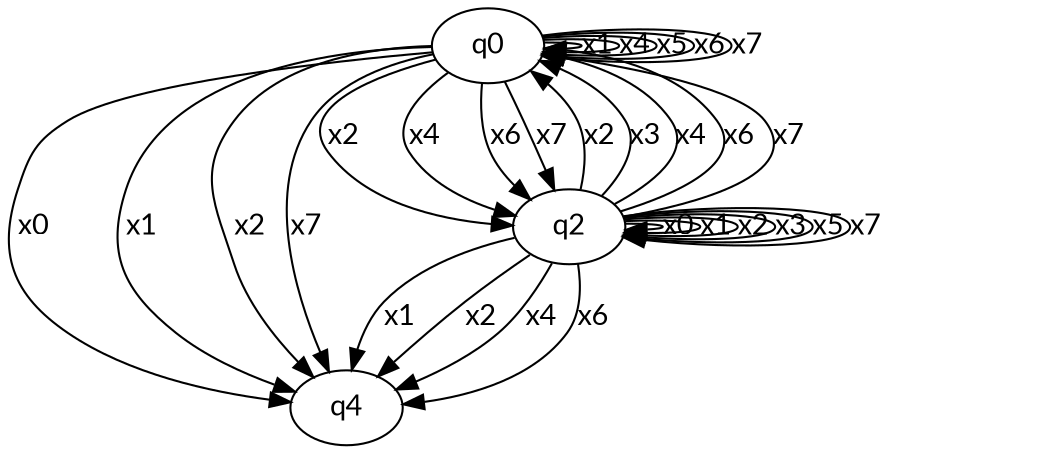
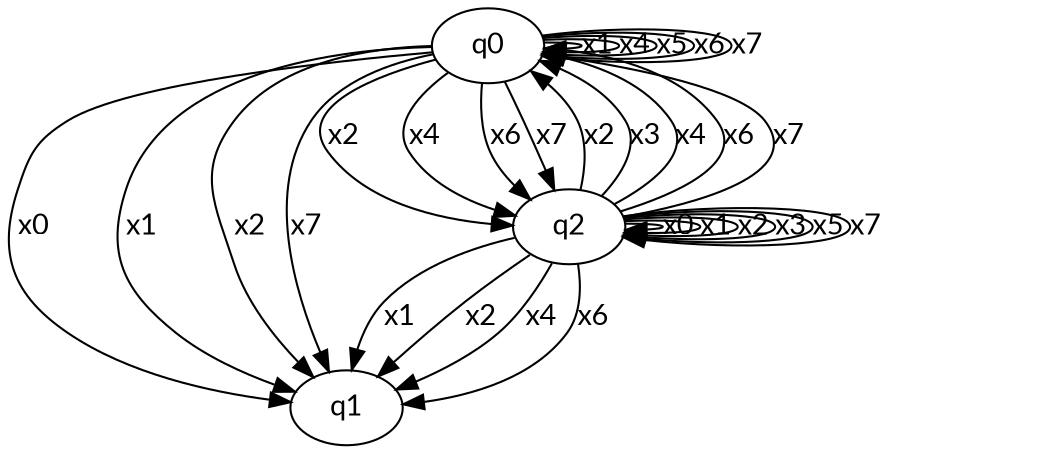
node "q4": label "q4" -> "q1"
